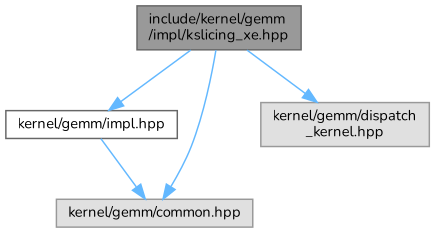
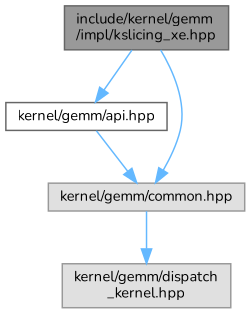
edge "include/kernel/gemm /impl/kslicing_xe.hpp" -> "kernel/gemm/dispatch _kernel.hpp": now "kernel/gemm/common.hpp" -> "kernel/gemm/dispatch _kernel.hpp"
node "kernel/gemm/impl.hpp": label "kernel/gemm/impl.hpp" -> "kernel/gemm/api.hpp"
